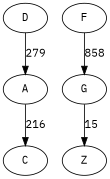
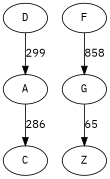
edge "D" -> "A": label "279" -> "299"
edge "A" -> "C": label "216" -> "286"
edge "G" -> "Z": label "15" -> "65"
